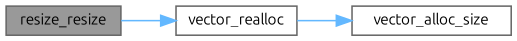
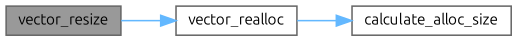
node "resize_resize": label "resize_resize" -> "vector_resize"
node "vector_alloc_size": label "vector_alloc_size" -> "calculate_alloc_size"
